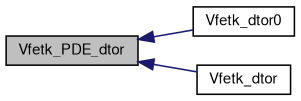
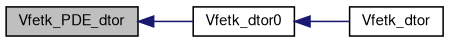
edge "Vfetk_dtor" -> "Vfetk_PDE_dtor": now "Vfetk_dtor" -> "Vfetk_dtor0"
